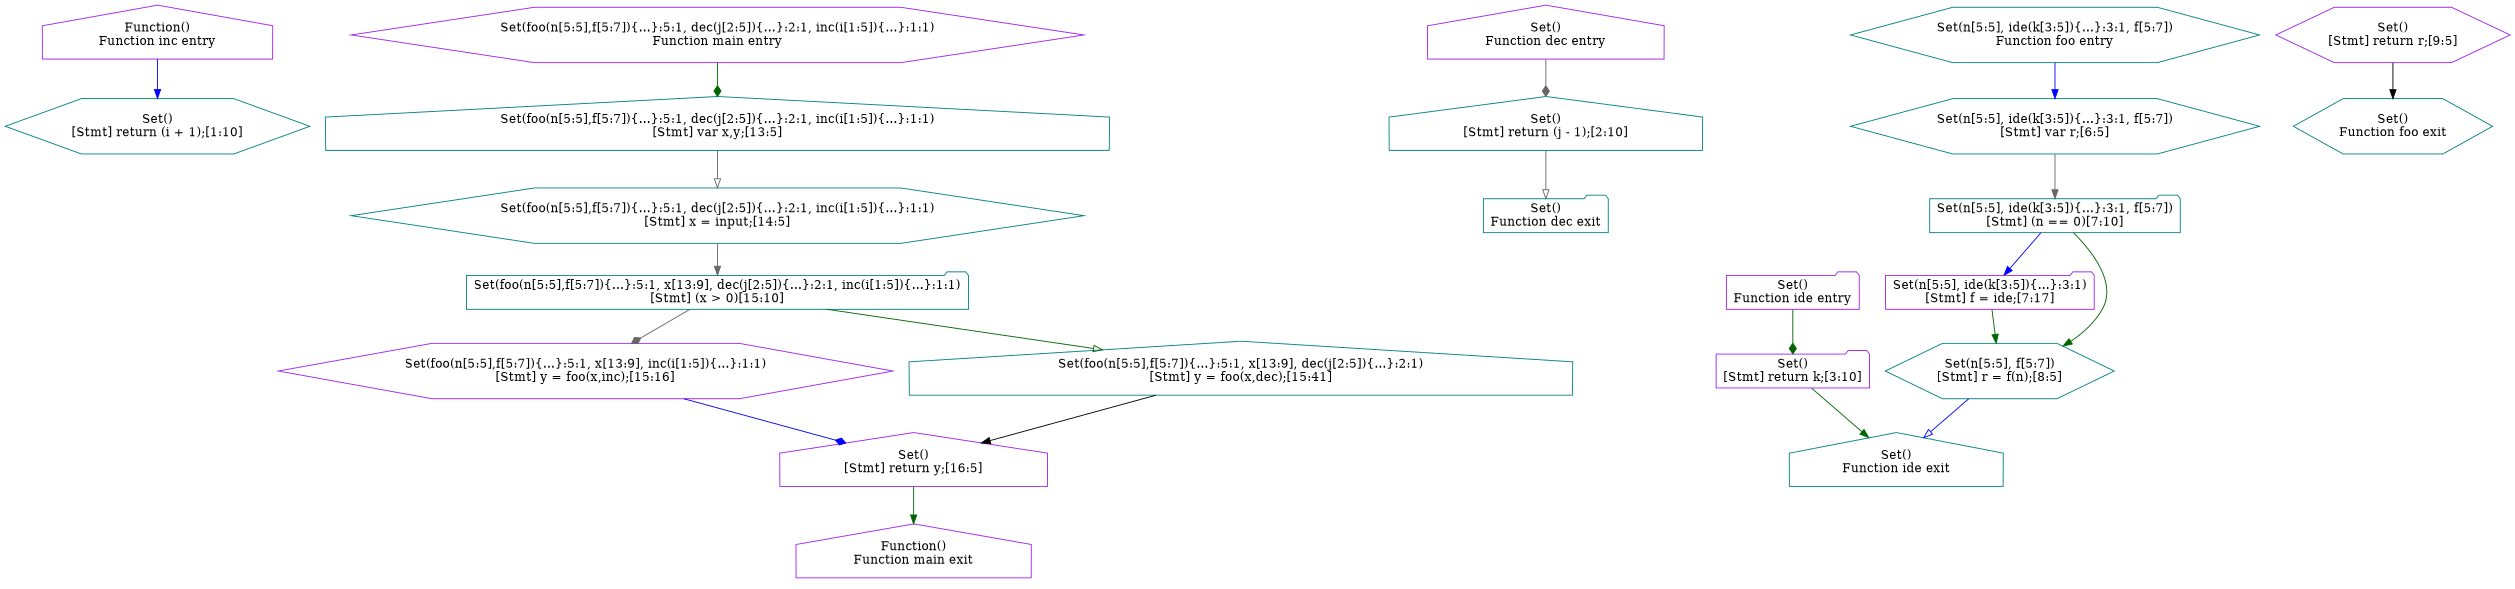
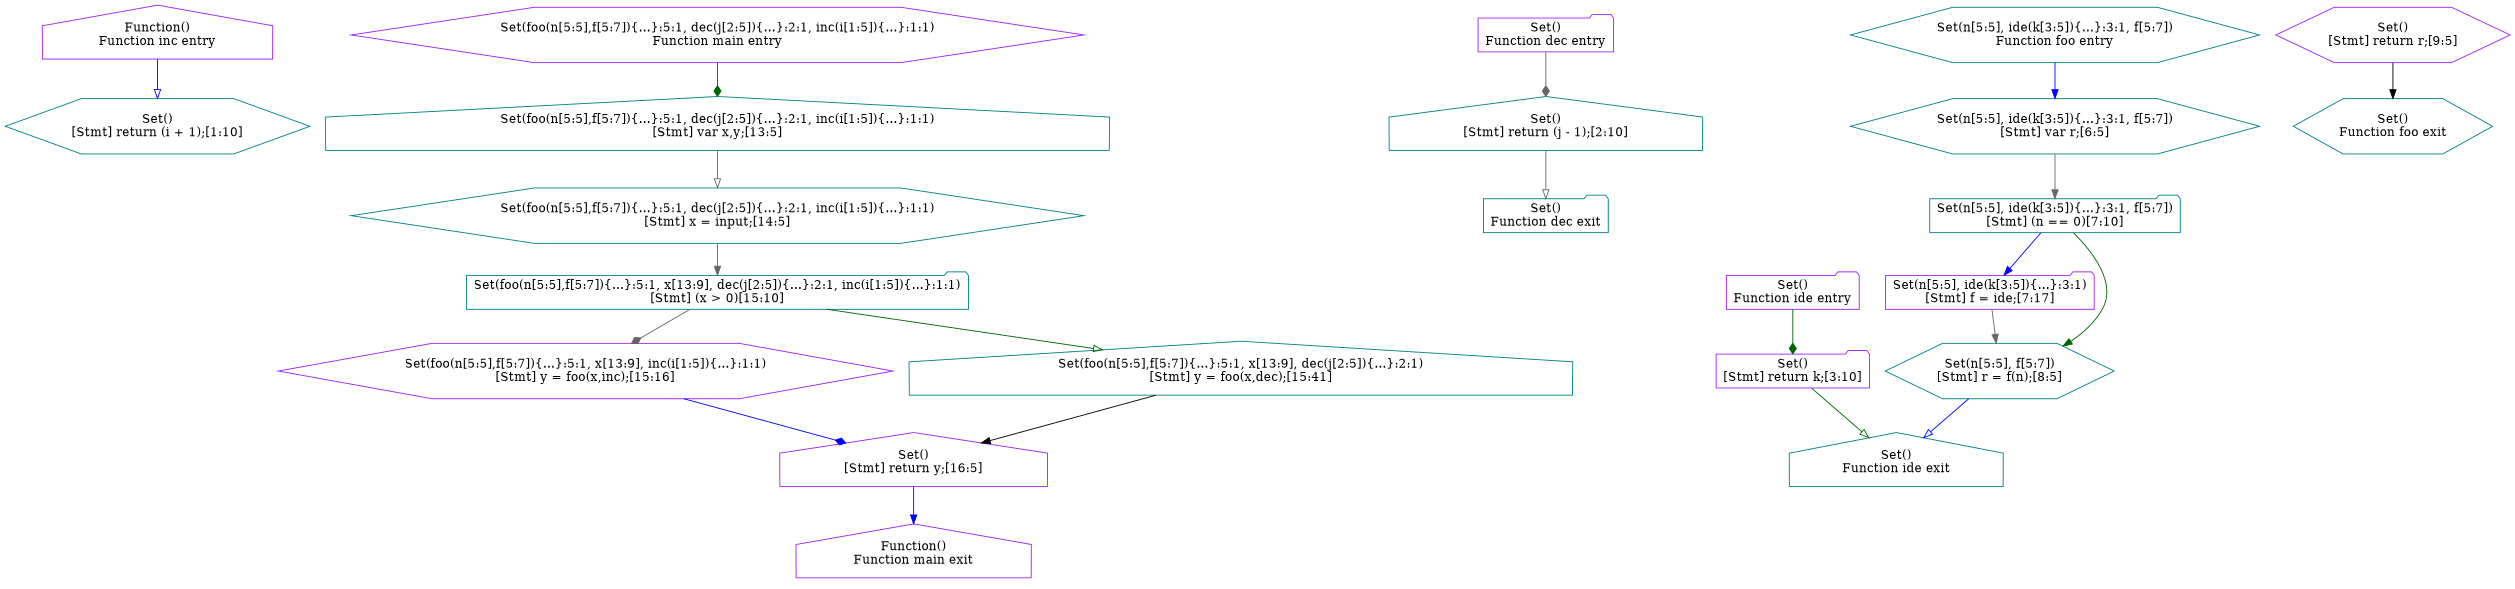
node "Set() Function dec entry": shape house -> folder
edge "Function() Function inc entry" -> "Set() [Stmt] return (i + 1);[1:10]": arrowhead normal -> onormal
edge "Set(n[5:5], ide(k[3:5]){...}:3:1) [Stmt] f = ide;[7:17]" -> "Set(n[5:5], f[5:7]) [Stmt] r = f(n);[8:5]": color darkgreen -> gray40
edge "Set() [Stmt] return k;[3:10]" -> "Set() Function ide exit": arrowhead normal -> onormal
edge "Set() [Stmt] return y;[16:5]" -> "Function() Function main exit": color darkgreen -> blue
